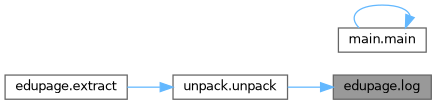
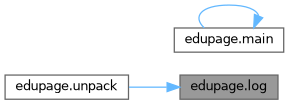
node "main.main": label "main.main" -> "edupage.main"
node "edupage.extract": removed
node "unpack.unpack": label "unpack.unpack" -> "edupage.unpack"
